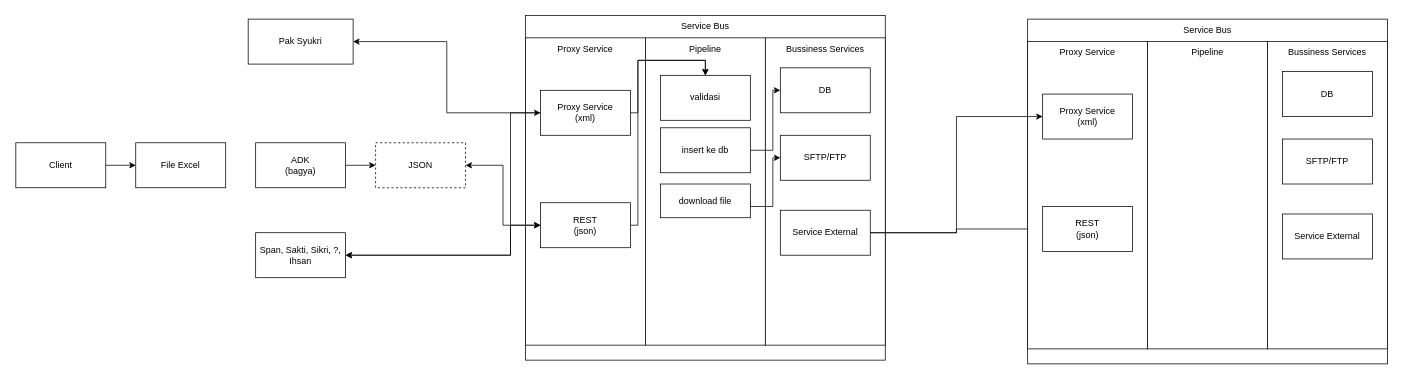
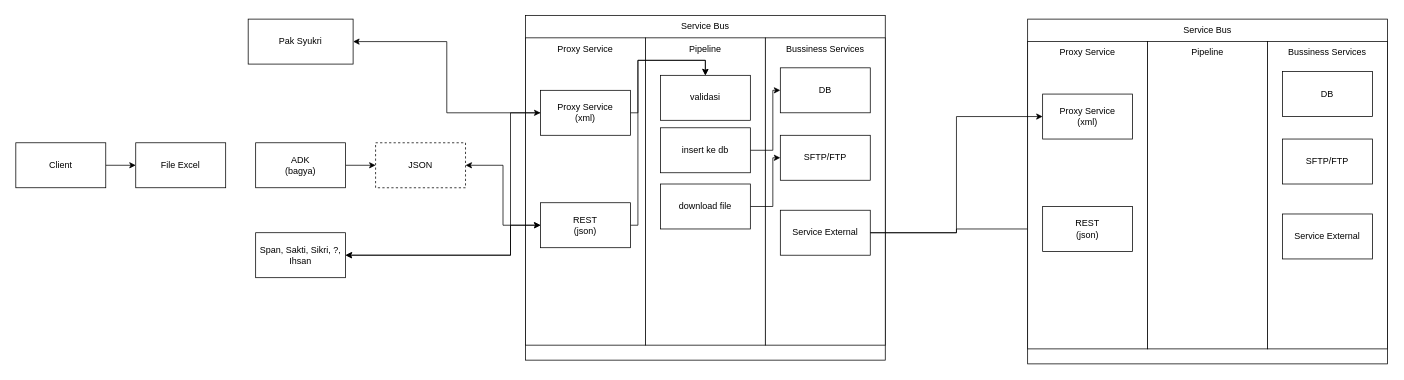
node "download file": size 90x34 -> 90x45
